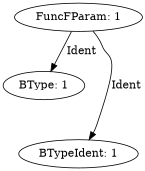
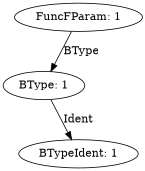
edge "FuncFParam: 1" -> "BType: 1": label "Ident" -> "BType"
edge "FuncFParam: 1" -> "BTypeIdent: 1": now "BType: 1" -> "BTypeIdent: 1"
